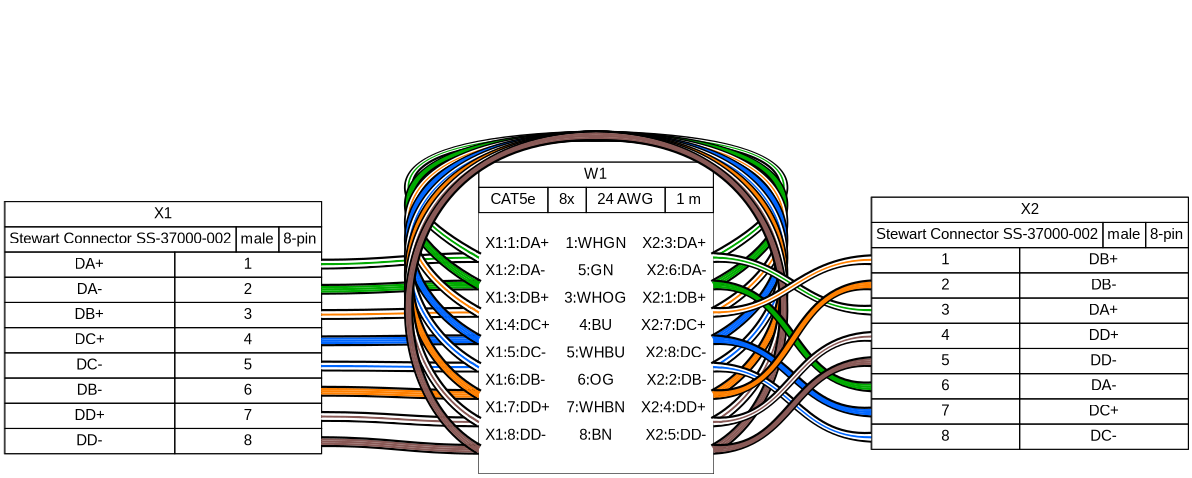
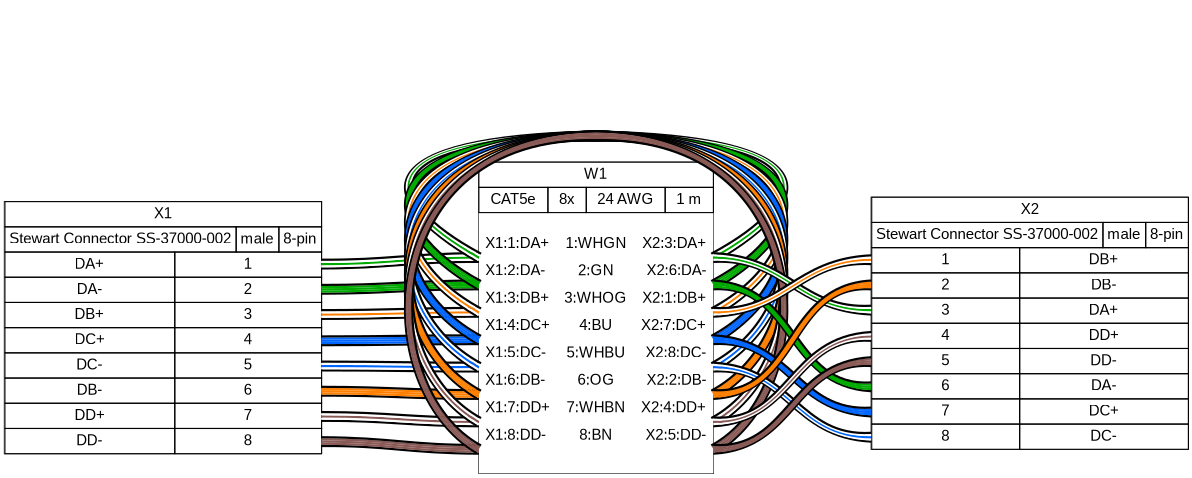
node "W1": text "5:GN" -> "2:GN"
